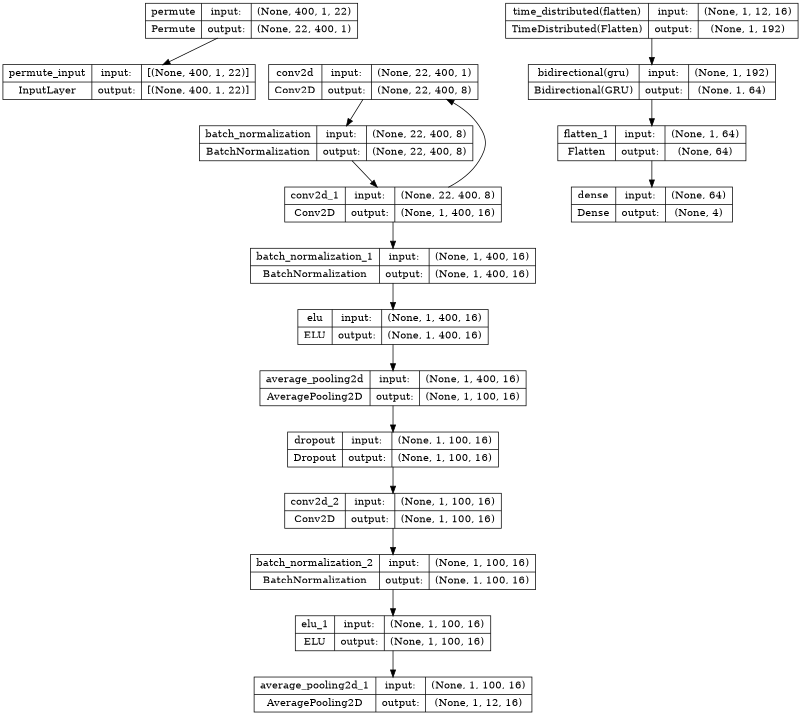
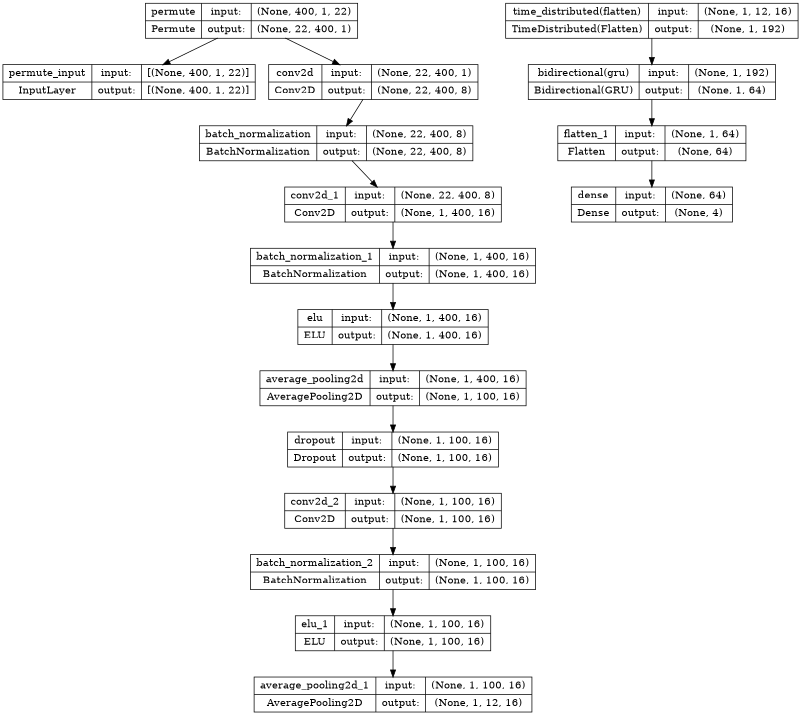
edge "conv2d_1" -> "conv2d": now "permute" -> "conv2d"
